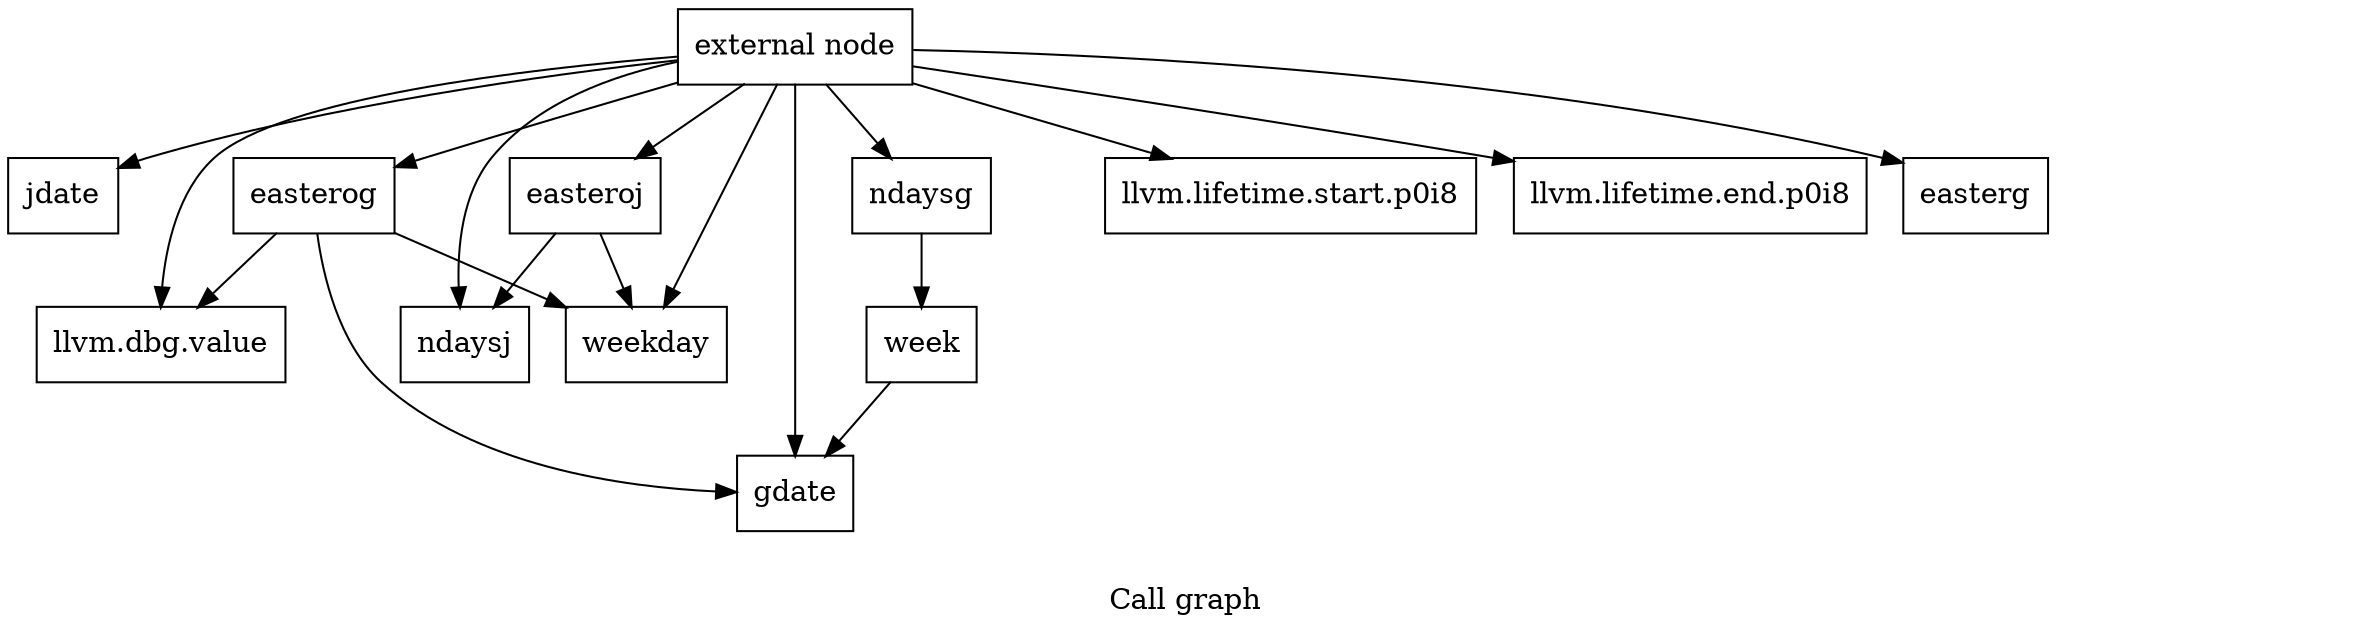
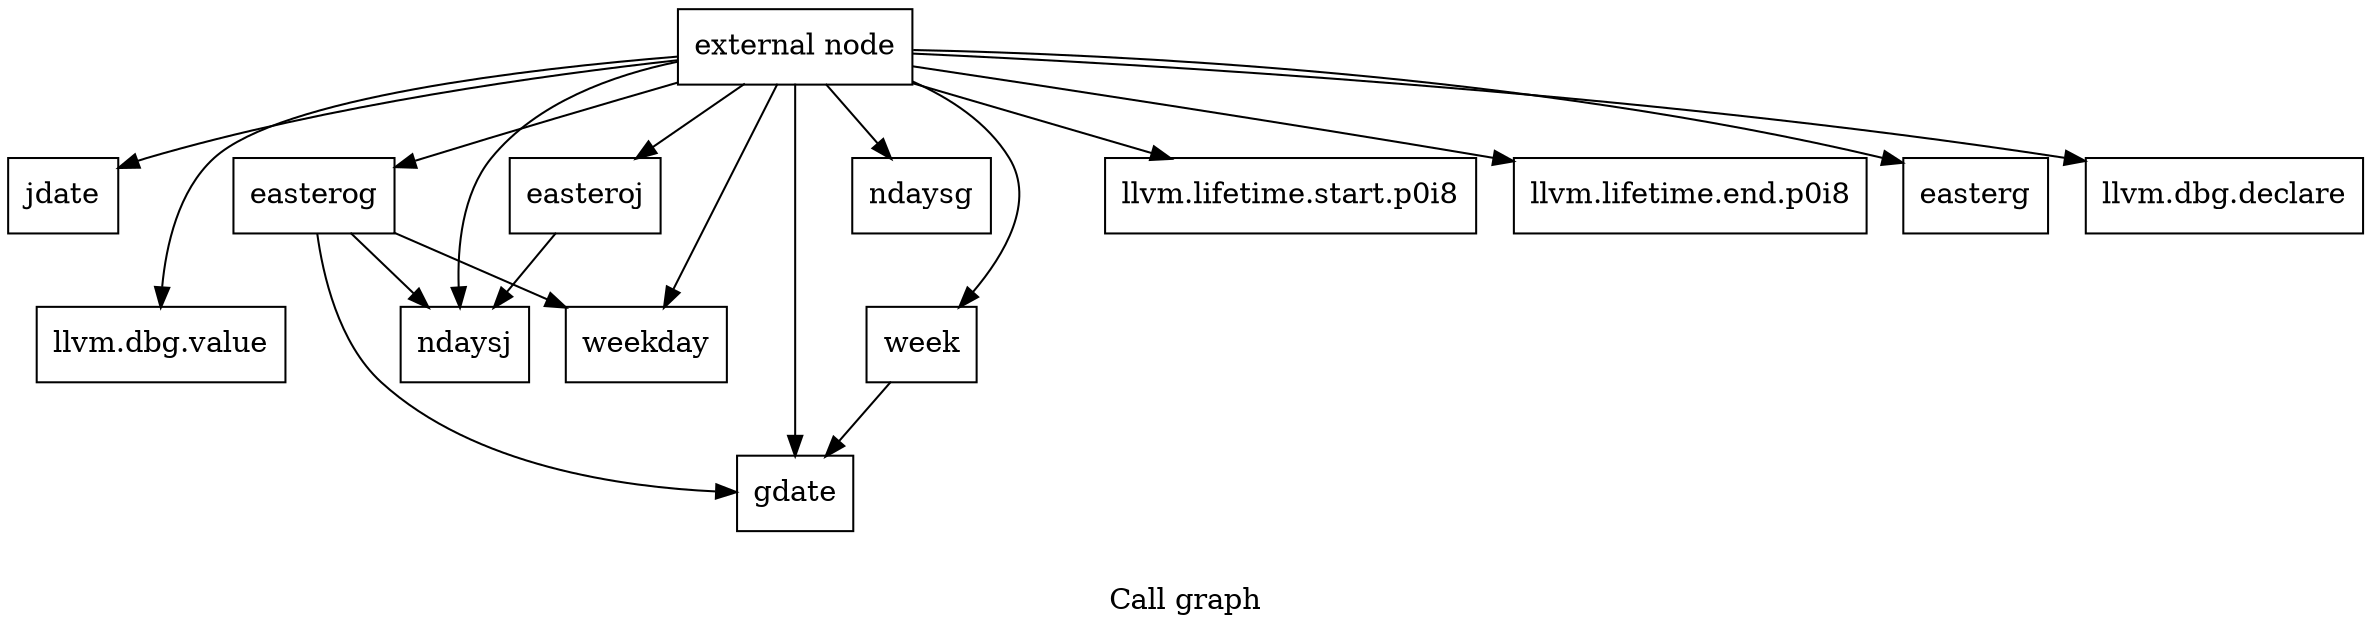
node "llvm.dbg.declare": added
edge "ndaysg" -> "week": now "external node" -> "week"
edge "easteroj" -> "weekday": removed
edge "easterog" -> "llvm.dbg.value": now "easterog" -> "ndaysj"
